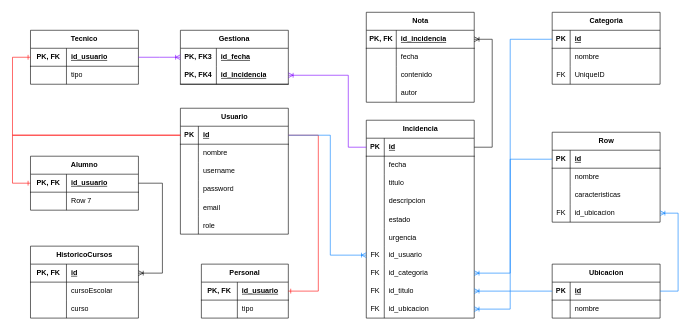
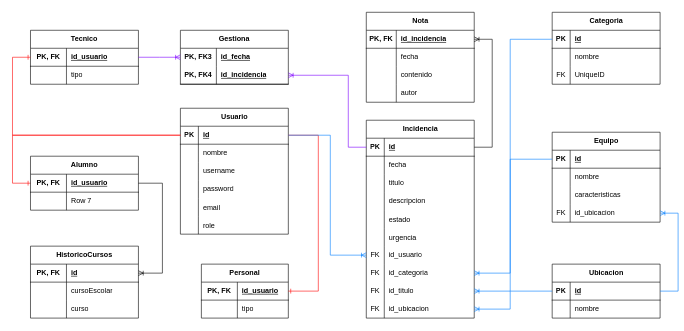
node "Row": label "Row" -> "Equipo"
